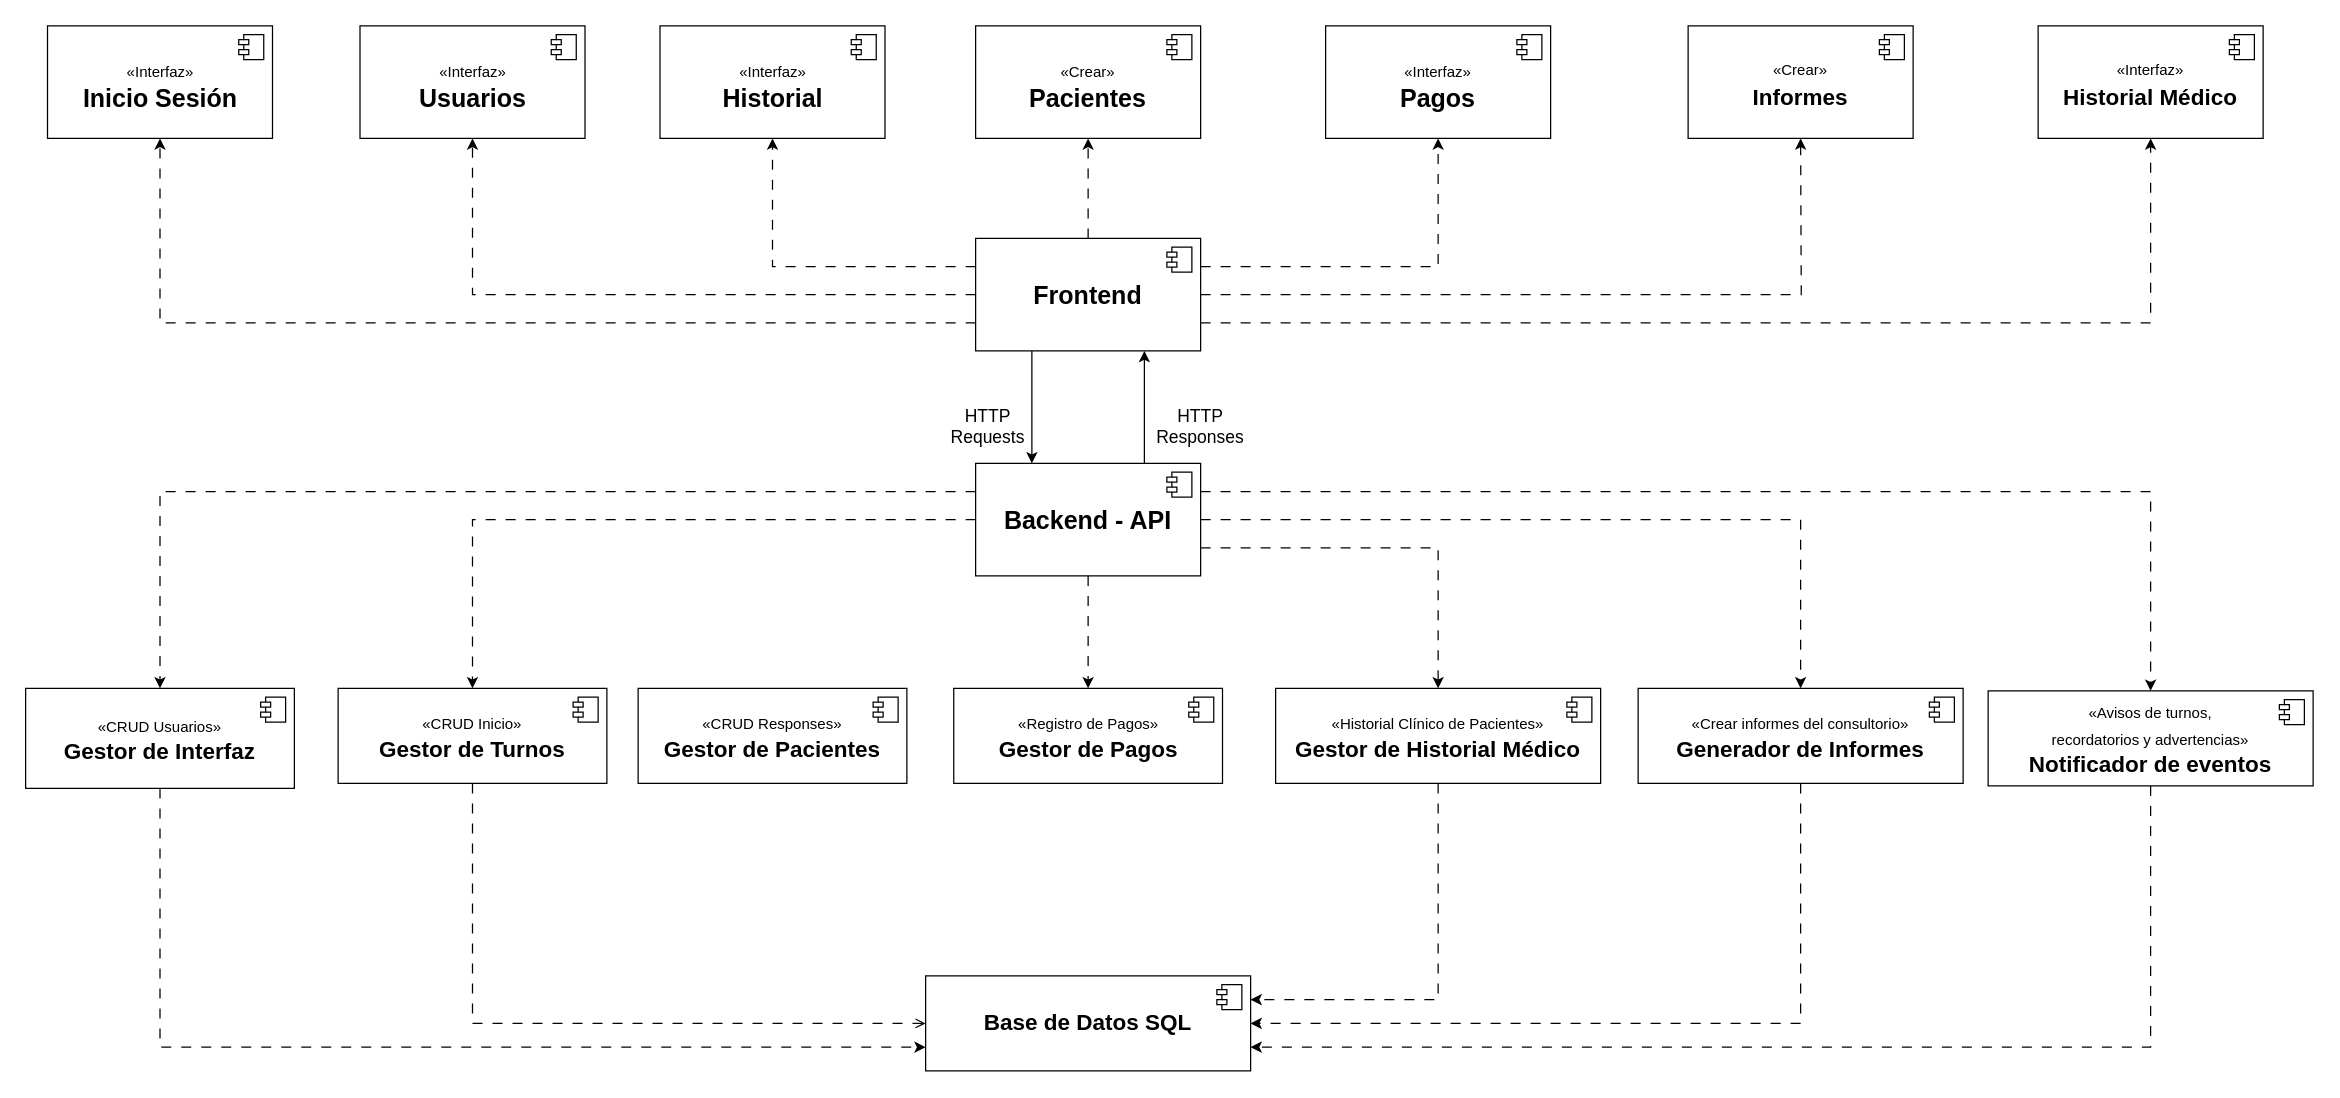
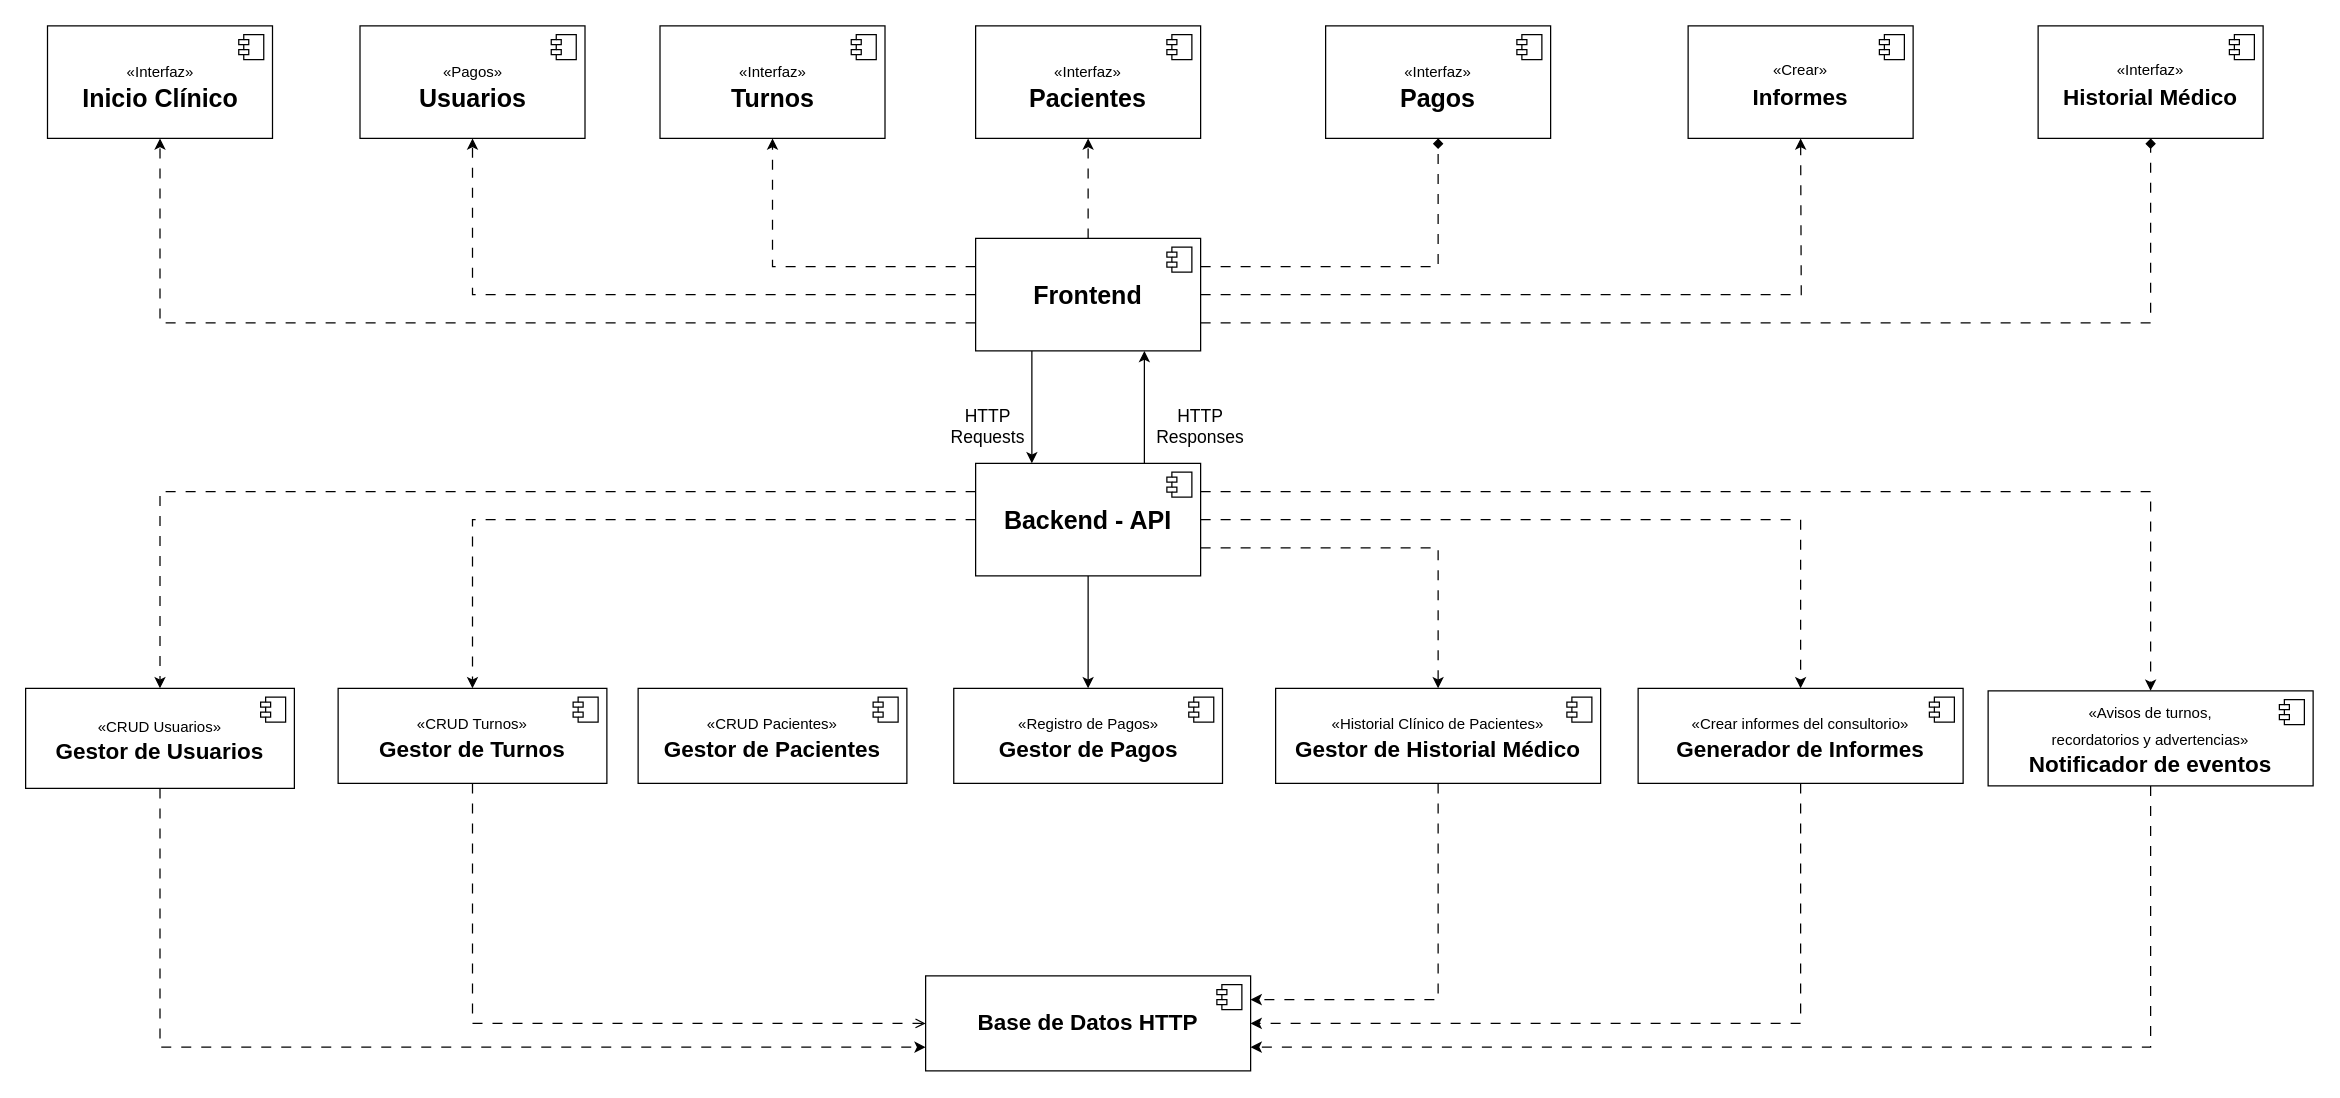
node "«Interfaz»Inicio Sesión": label "«Interfaz»Inicio Sesión" -> "«Interfaz»Inicio Clínico"
node "«Interfaz»Usuarios": label "«Interfaz»Usuarios" -> "«Pagos»Usuarios"
node "«Interfaz»Historial": label "«Interfaz»Historial" -> "«Interfaz»Turnos"
node "«Crear»Pacientes": label "«Crear»Pacientes" -> "«Interfaz»Pacientes"
edge "Frontend" -> "«Interfaz»Pagos": arrowhead classic -> diamond
edge "Frontend" -> "«Interfaz»Historial Médico": arrowhead classic -> diamond
edge "Backend - API" -> "«Registro de Pagos»Gestor de Pagos": style dashed -> solid
node "«CRUD Inicio»Gestor de Turnos": label "«CRUD Inicio»Gestor de Turnos" -> "«CRUD Turnos»Gestor de Turnos"
node "«CRUD Responses»Gestor de Pacientes": label "«CRUD Responses»Gestor de Pacientes" -> "«CRUD Pacientes»Gestor de Pacientes"
node "«CRUD Usuarios»Gestor de Interfaz": label "«CRUD Usuarios»Gestor de Interfaz" -> "«CRUD Usuarios»Gestor de Usuarios"
node "Base de Datos SQL": label "Base de Datos SQL" -> "Base de Datos HTTP"
